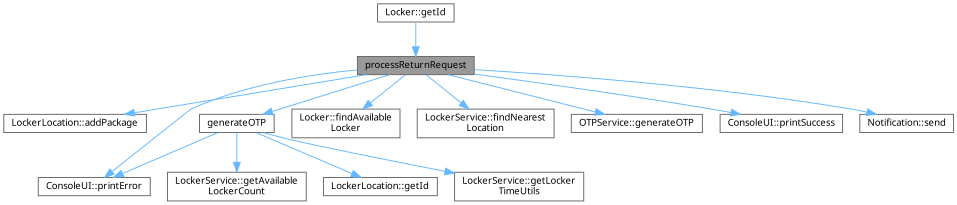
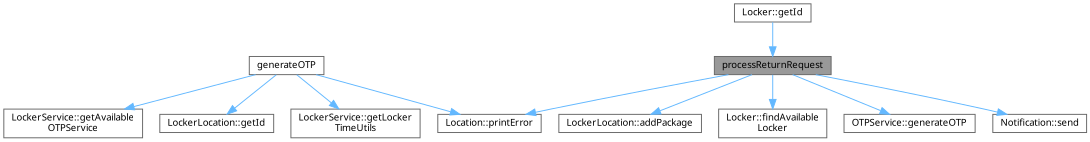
edge "processReturnRequest" -> "generateOTP": removed
node "LockerService::findNearest Location": removed
node "ConsoleUI::printSuccess": removed
node "ConsoleUI::printError": label "ConsoleUI::printError" -> "Location::printError"
node "LockerService::getAvailable LockerCount": label "LockerService::getAvailable LockerCount" -> "LockerService::getAvailable OTPService"
